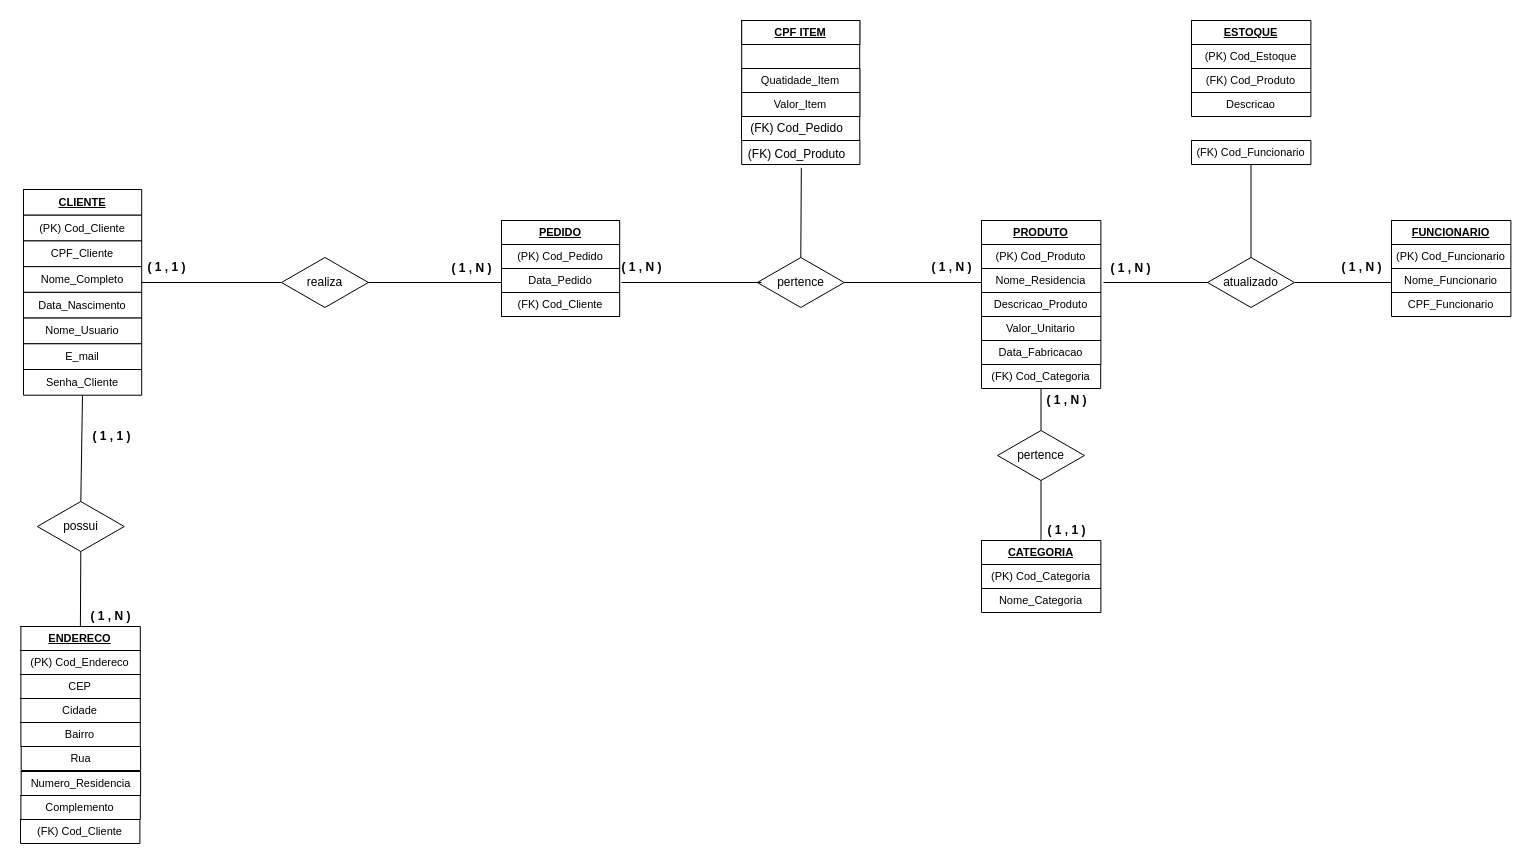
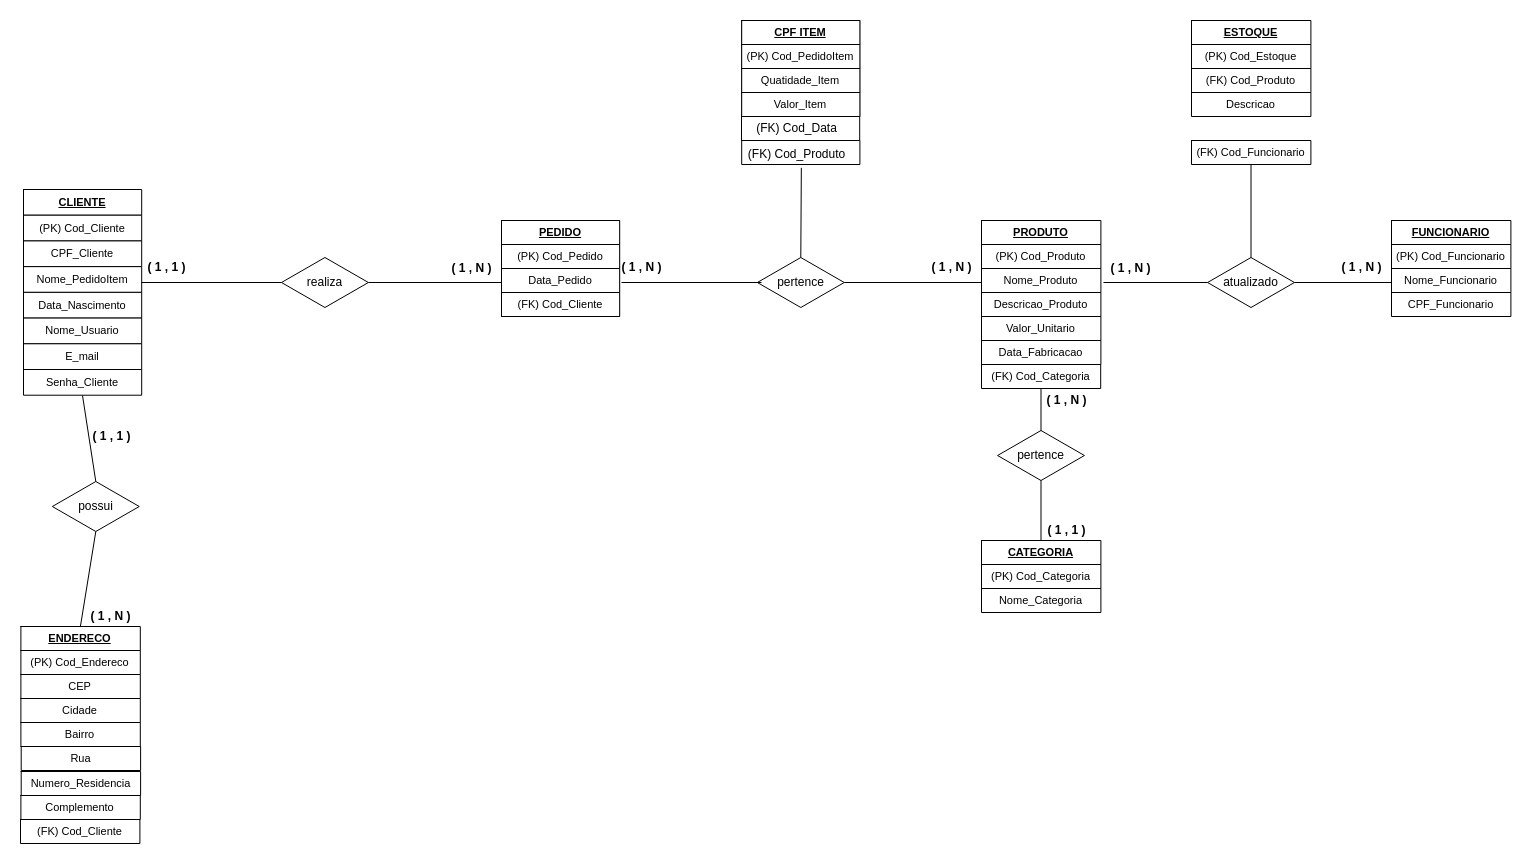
node "(PK) Cod_PedidoItem": added
node "(FK) Cod_Pedido": label "(FK) Cod_Pedido" -> "(FK) Cod_Data"
node "Nome_Completo": label "Nome_Completo" -> "Nome_PedidoItem"
node "Nome_Residencia": label "Nome_Residencia" -> "Nome_Produto"
node "possui": moved (81, 527) -> (96, 507)
